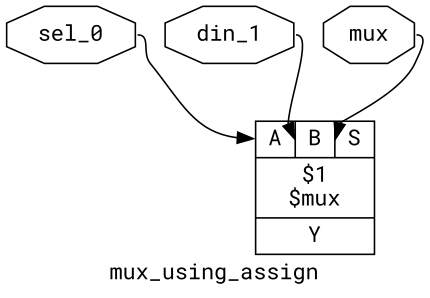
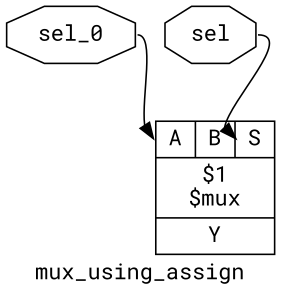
node "din_1": removed
node "mux": label "mux" -> "sel"
